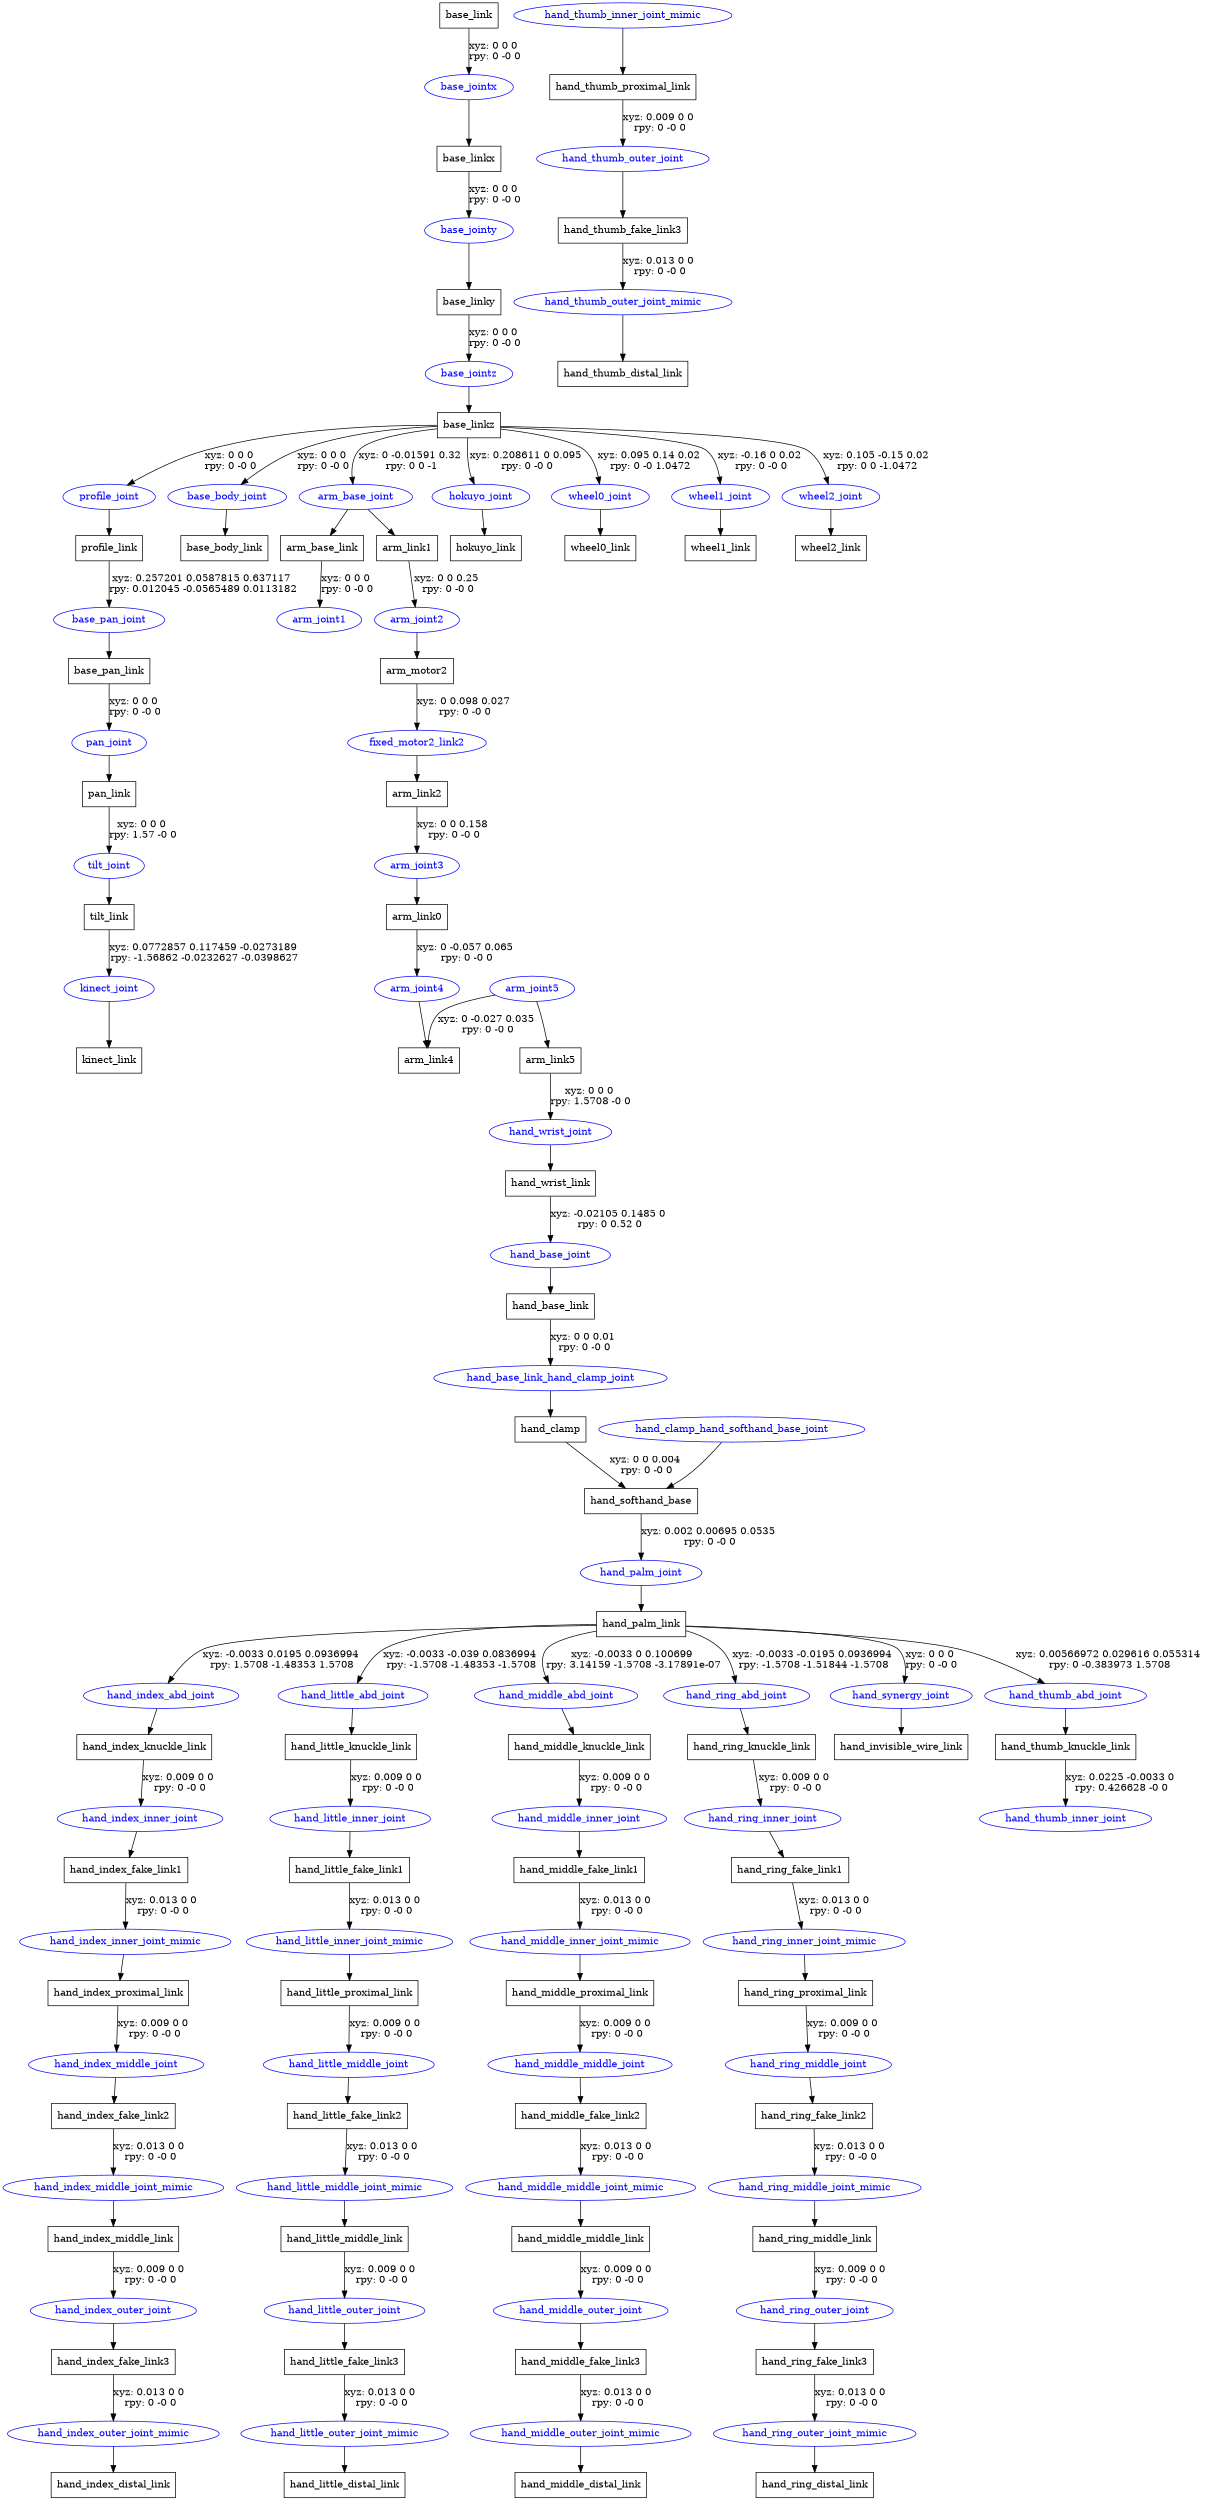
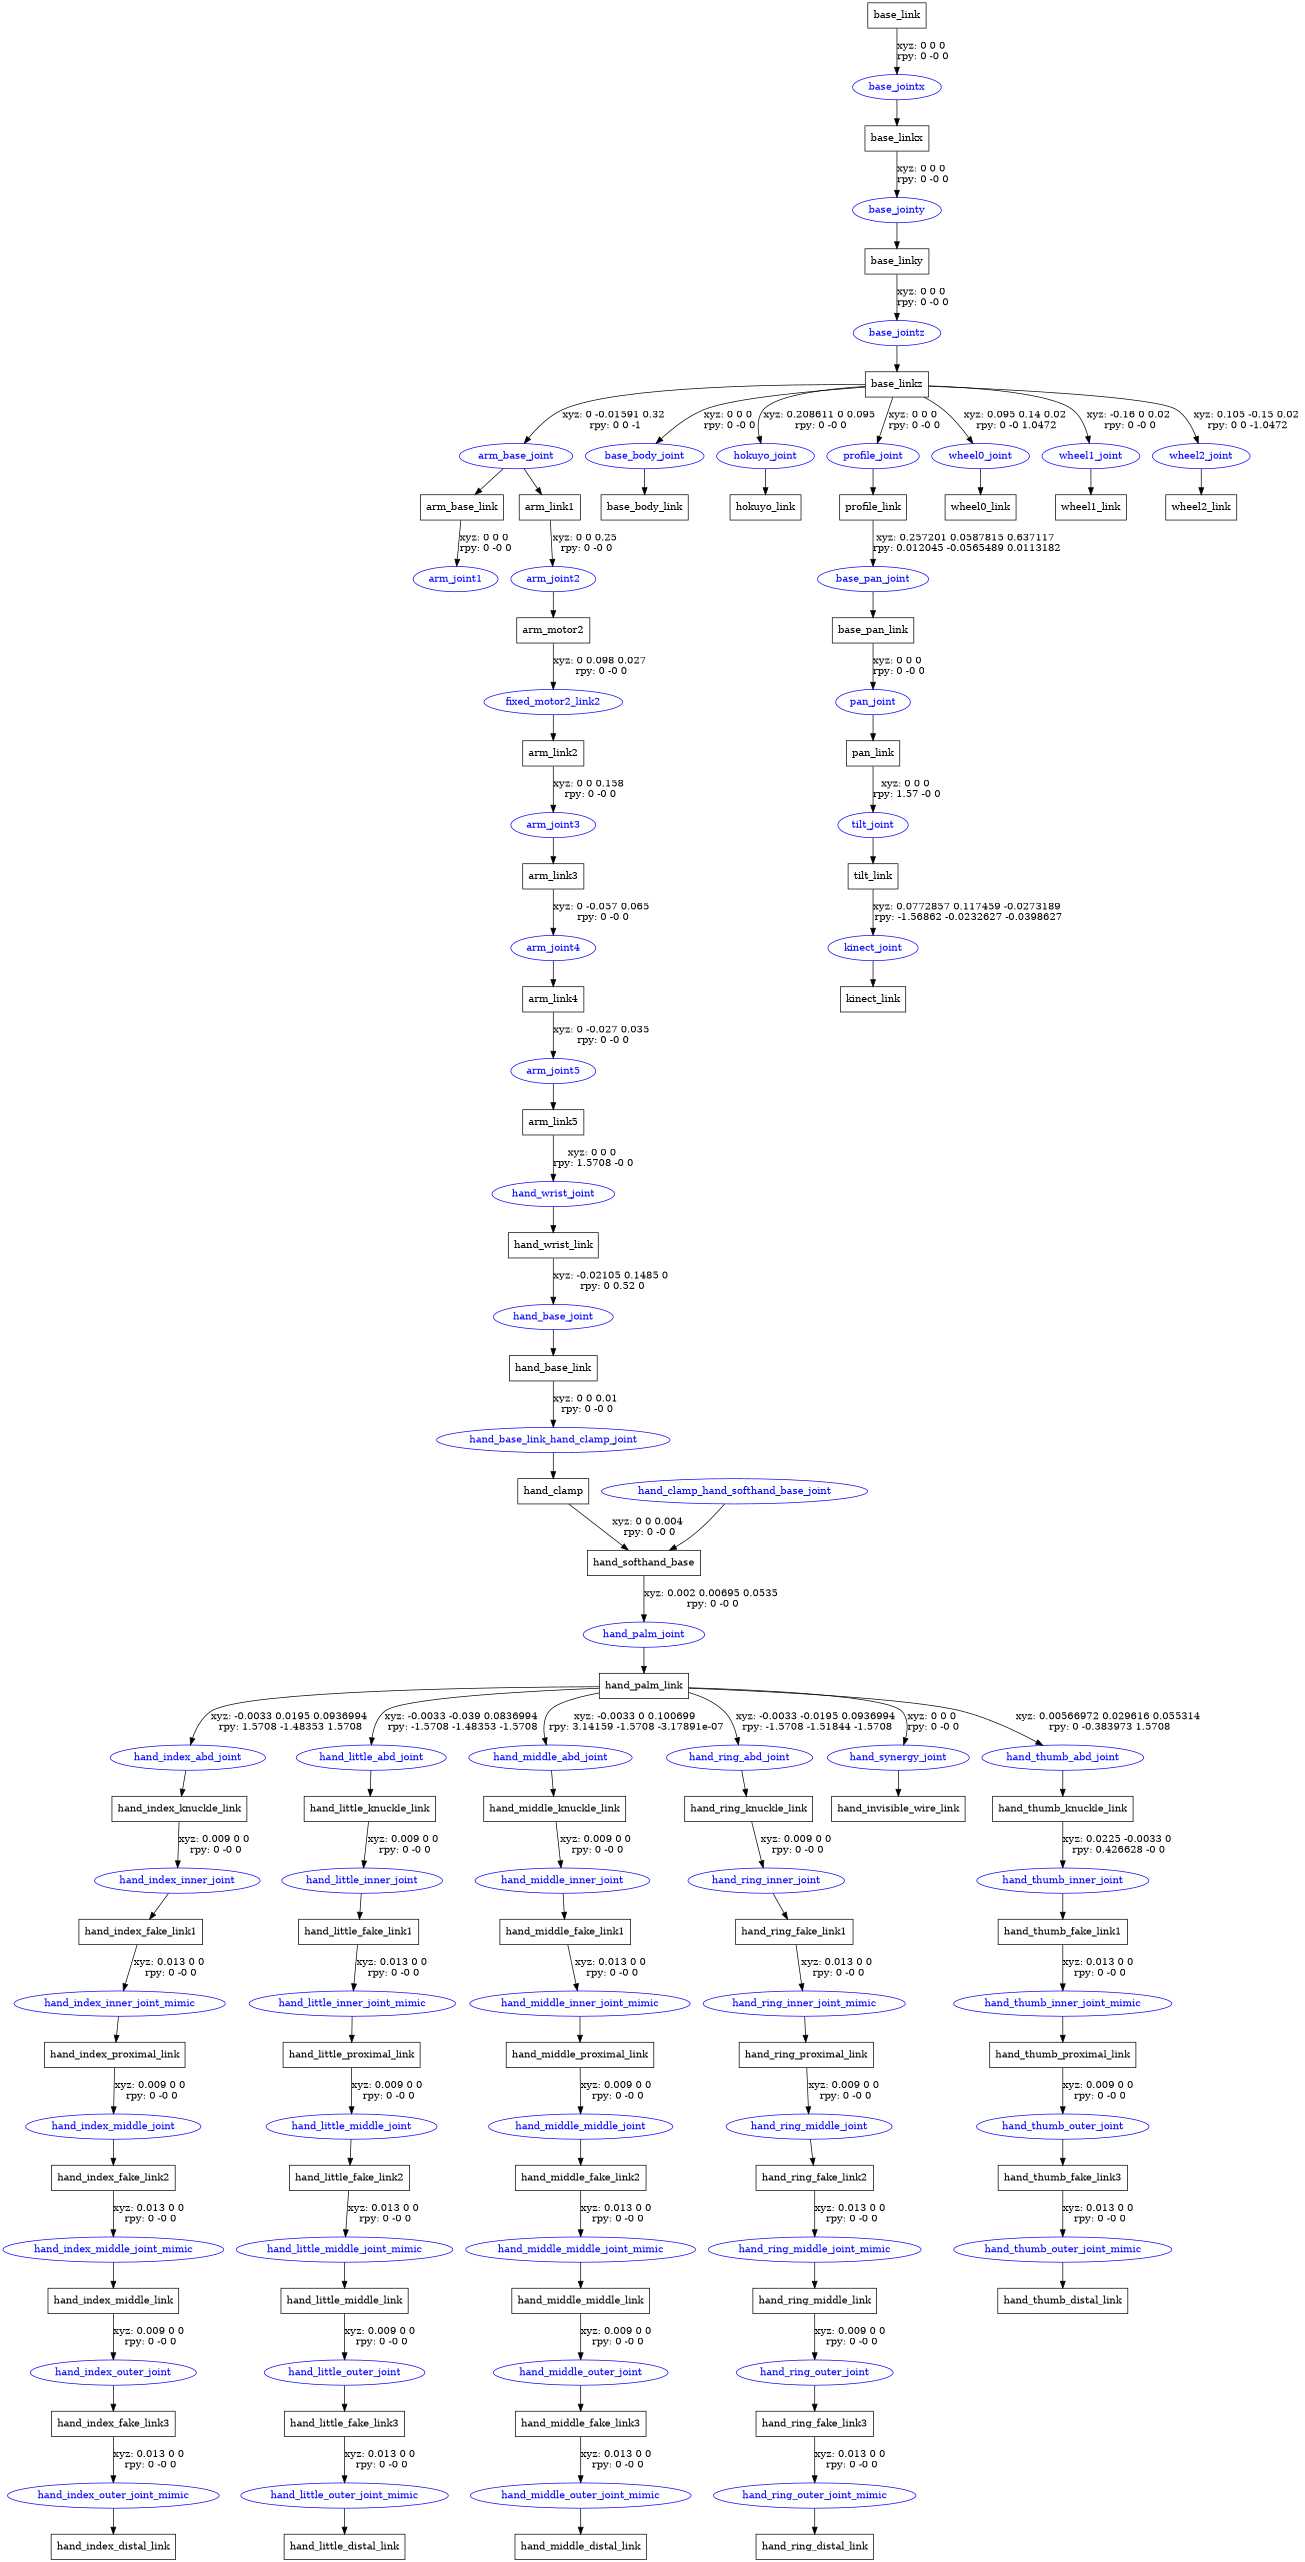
node "arm_link0": label "arm_link0" -> "arm_link3"
edge "arm_joint5" -> "arm_link4": reversed
node "hand_thumb_fake_link1": added
